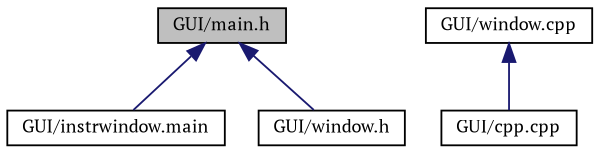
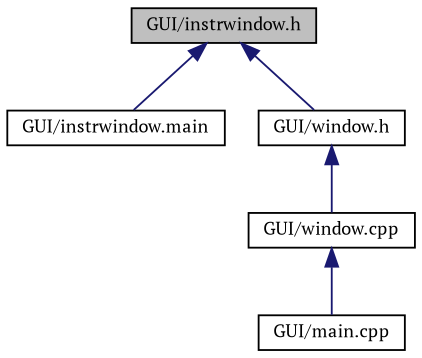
node "GUI/main.h": label "GUI/main.h" -> "GUI/instrwindow.h"
node "GUI/cpp.cpp": label "GUI/cpp.cpp" -> "GUI/main.cpp"
edge "GUI/window.cpp" -> "GUI/window.h": added
